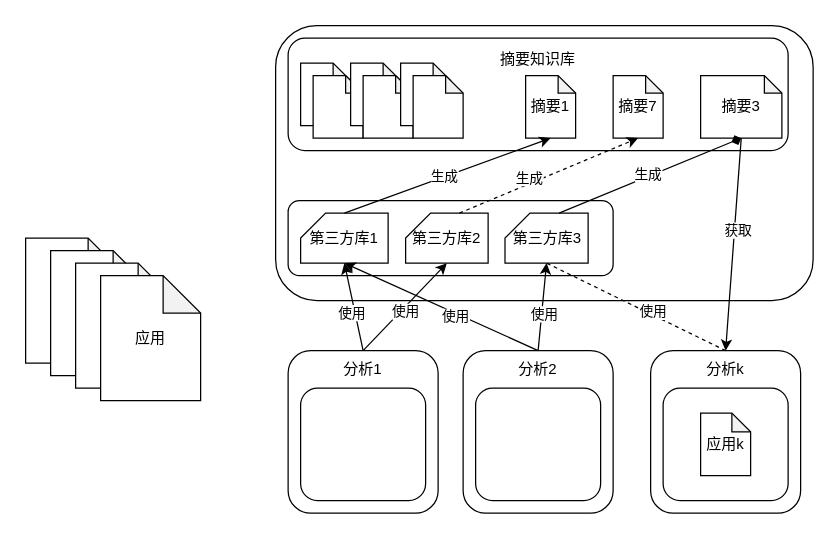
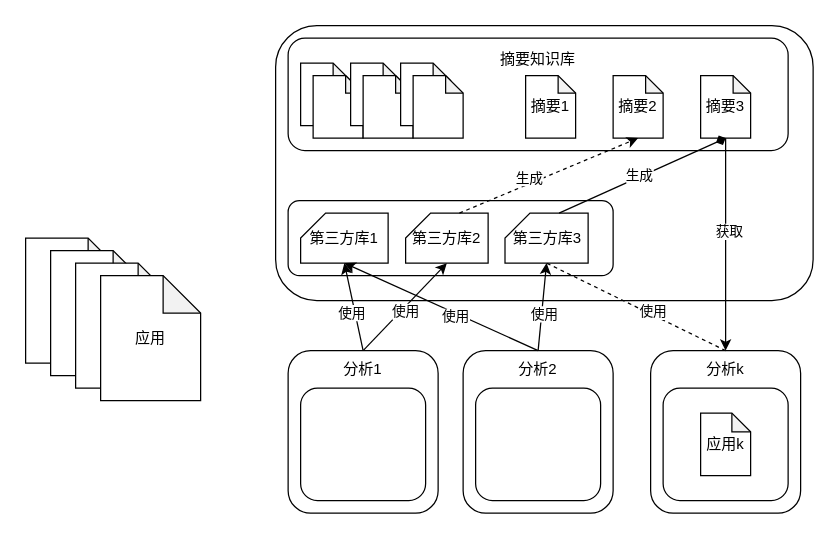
node "摘要7": label "摘要7" -> "摘要2"
node "摘要3": size 81x63 -> 50x63
edge "第三方库1" -> "摘要1": removed, label "生成"
